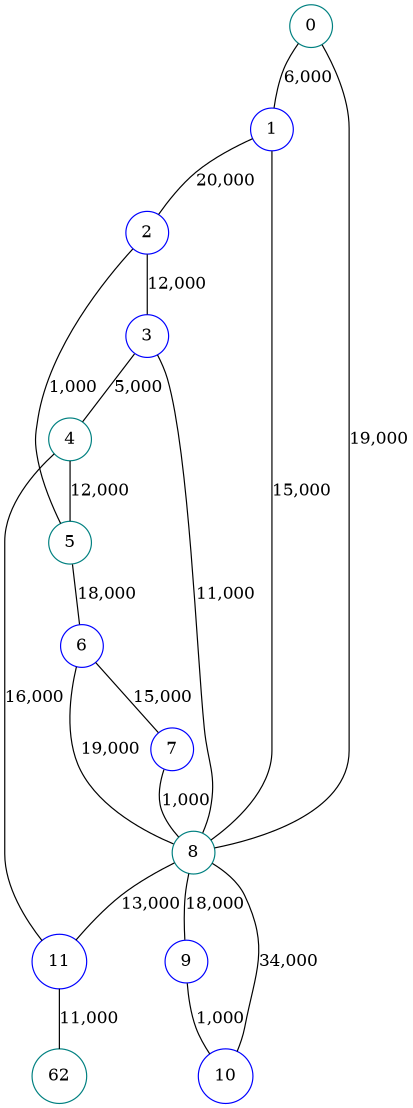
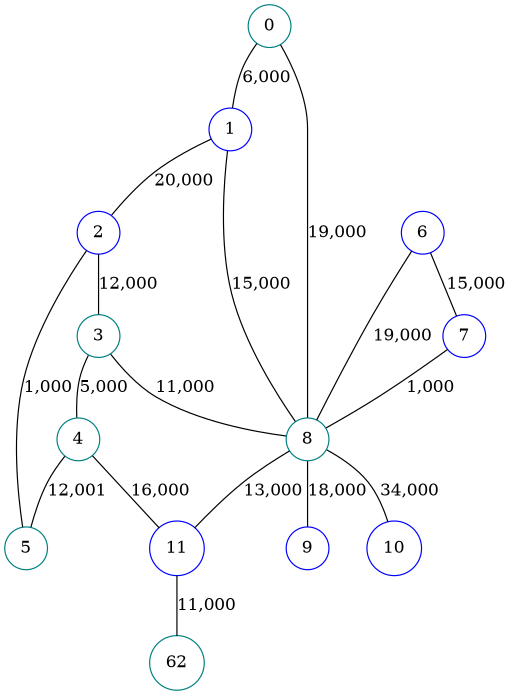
node "3": color blue -> teal
edge "4" -- "5": label "12,000" -> "12,001"
edge "5" -- "6": removed, label "18,000"
edge "9" -- "10": removed, label "1,000"
